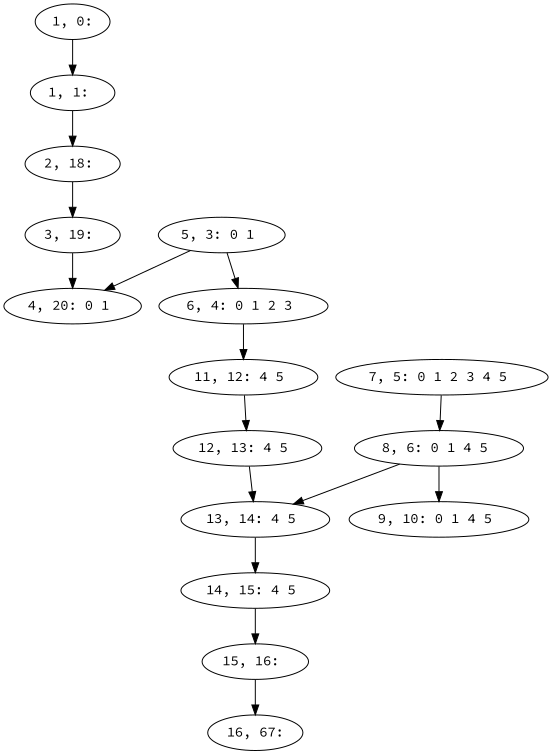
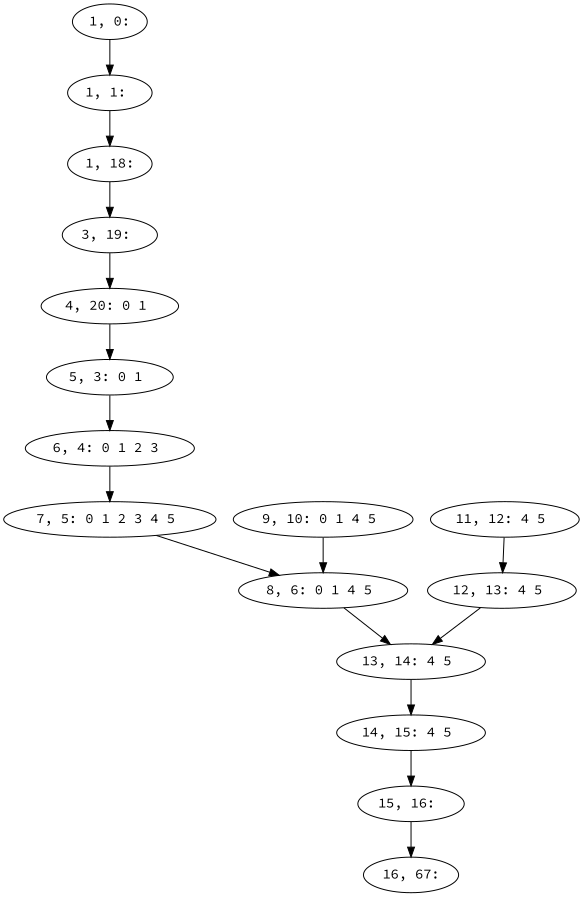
node "2, 18:": label "2, 18:" -> "1, 18:"
edge "5, 3: 0 1" -> "4, 20: 0 1": reversed
edge "6, 4: 0 1 2 3" -> "11, 12: 4 5": now "6, 4: 0 1 2 3" -> "7, 5: 0 1 2 3 4 5"
edge "8, 6: 0 1 4 5" -> "9, 10: 0 1 4 5": reversed
